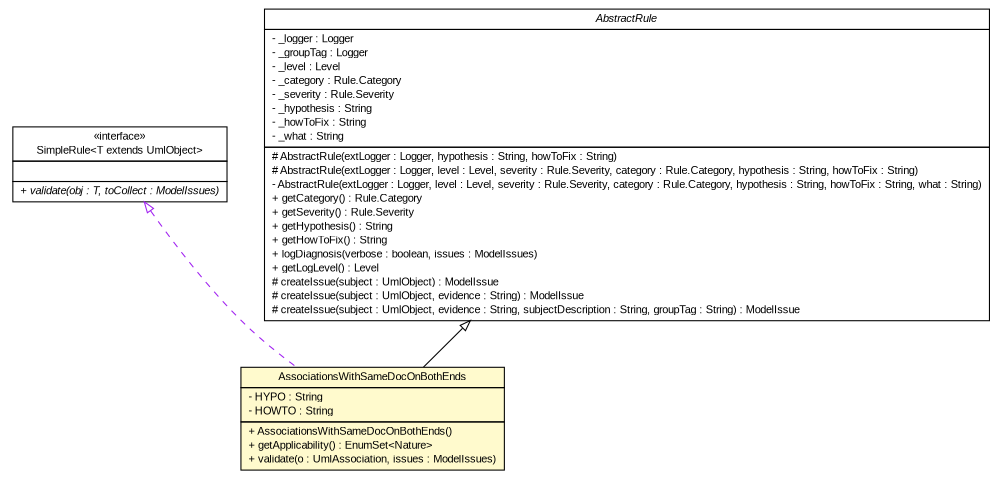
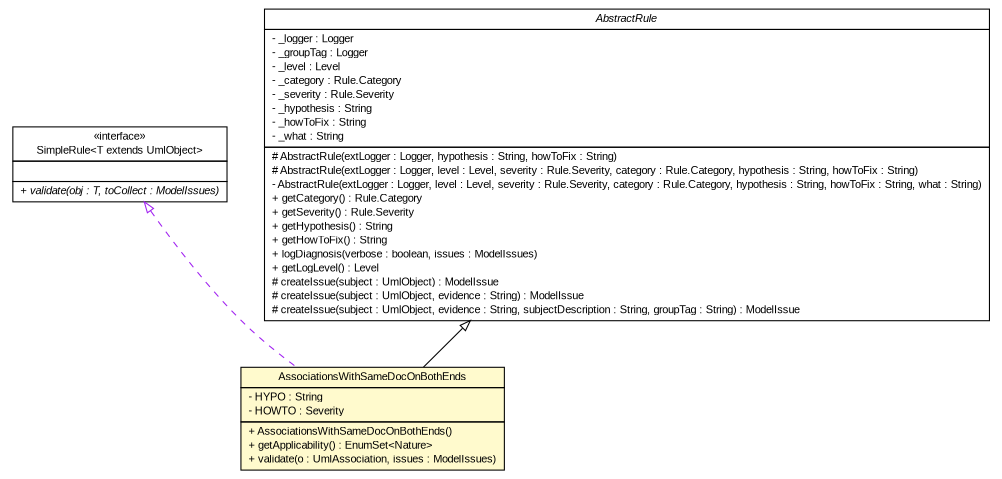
node "AssociationsWithSameDocOnBothEnds": text "- HOWTO : String" -> "- HOWTO : Severity"
